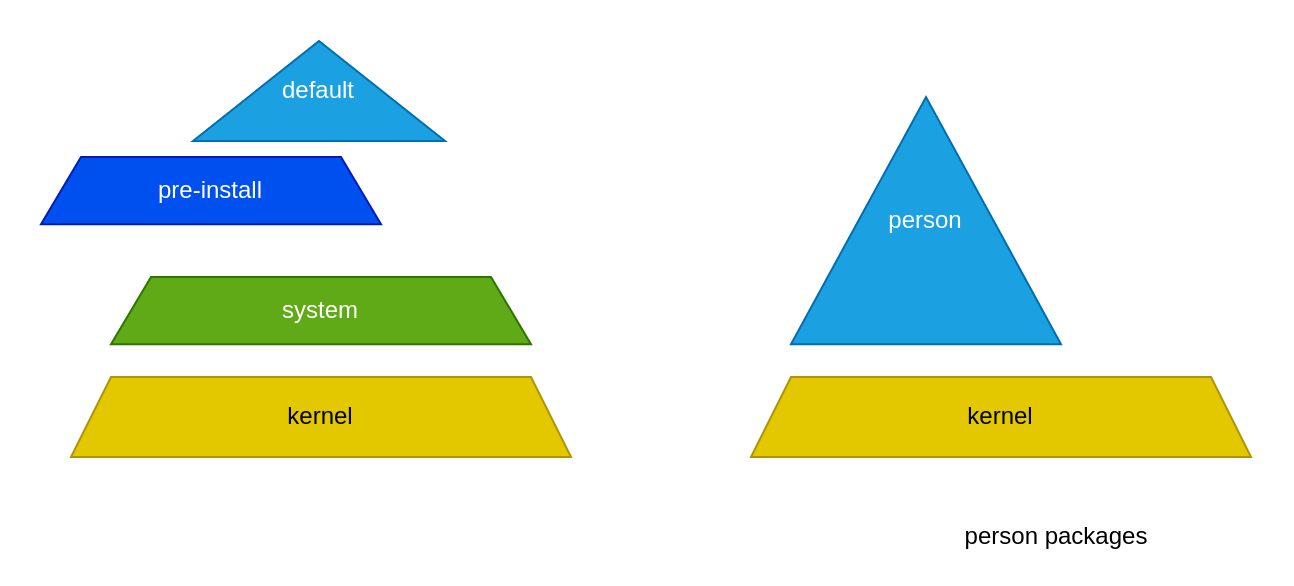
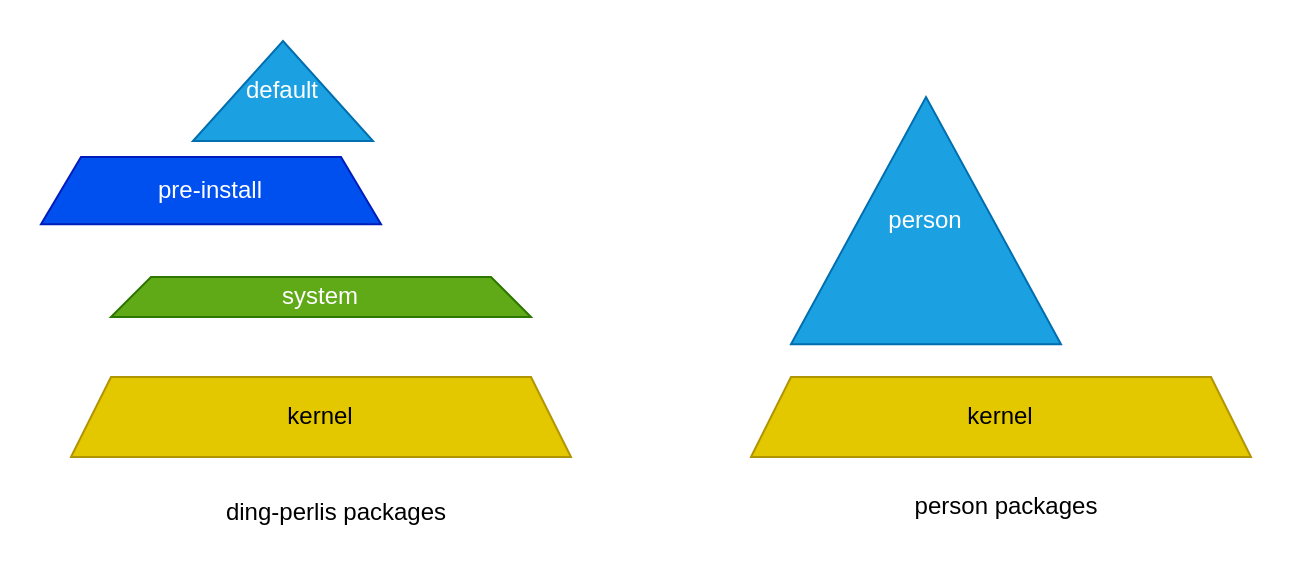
node "default": size 252x100 -> 180x100
node "system": size 420x67 -> 420x40
node "ding-perlis packages": added
node "person packages": moved (1057, 537) -> (1007, 507)
